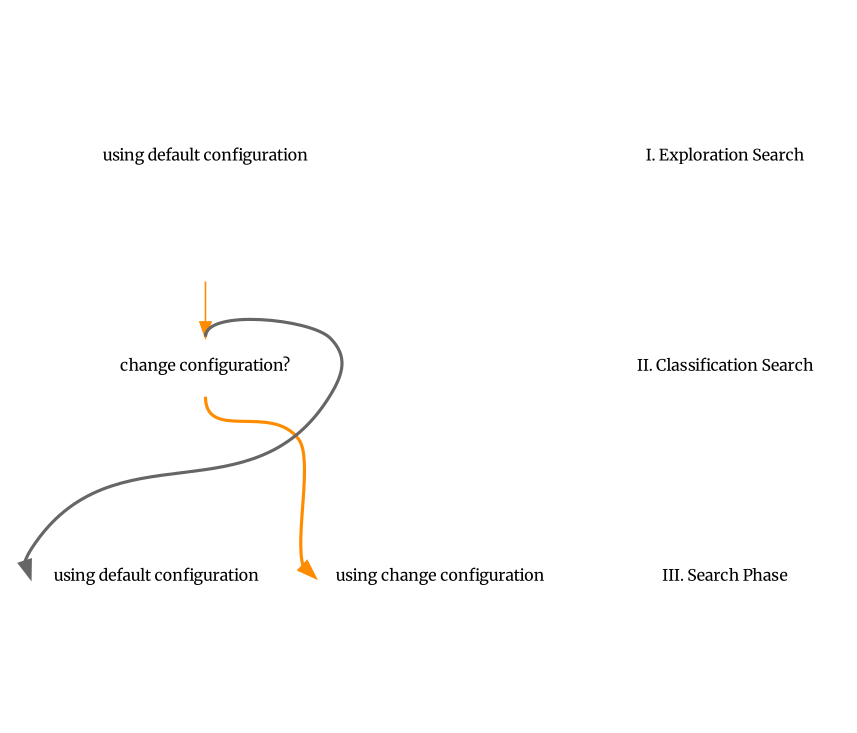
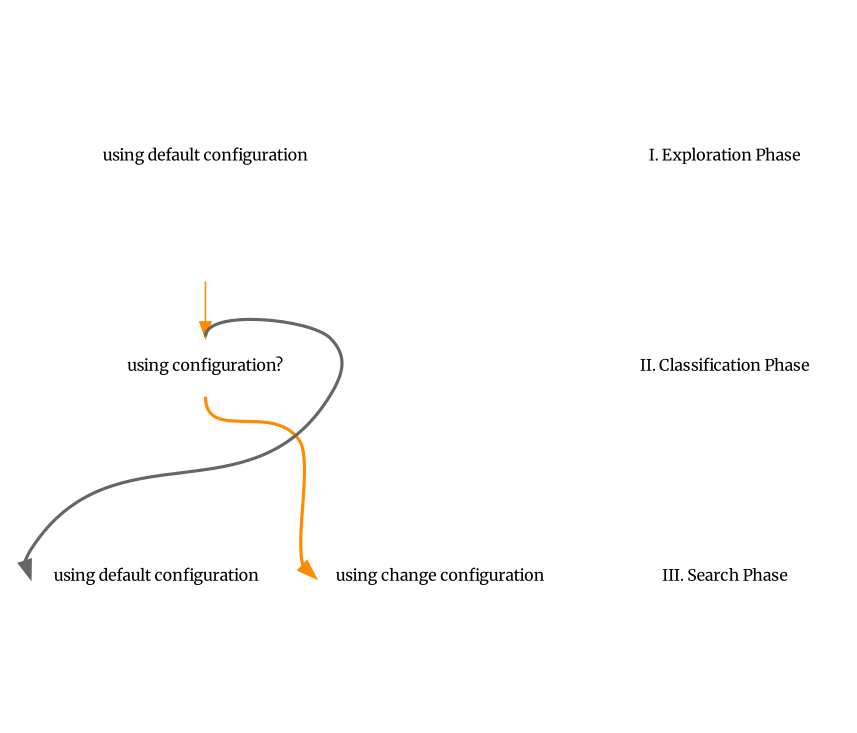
node "I. Exploration Search": label "I. Exploration Search" -> "I. Exploration Phase"
node "change configuration?": label "change configuration?" -> "using configuration?"
node "II. Classification Search": label "II. Classification Search" -> "II. Classification Phase"
